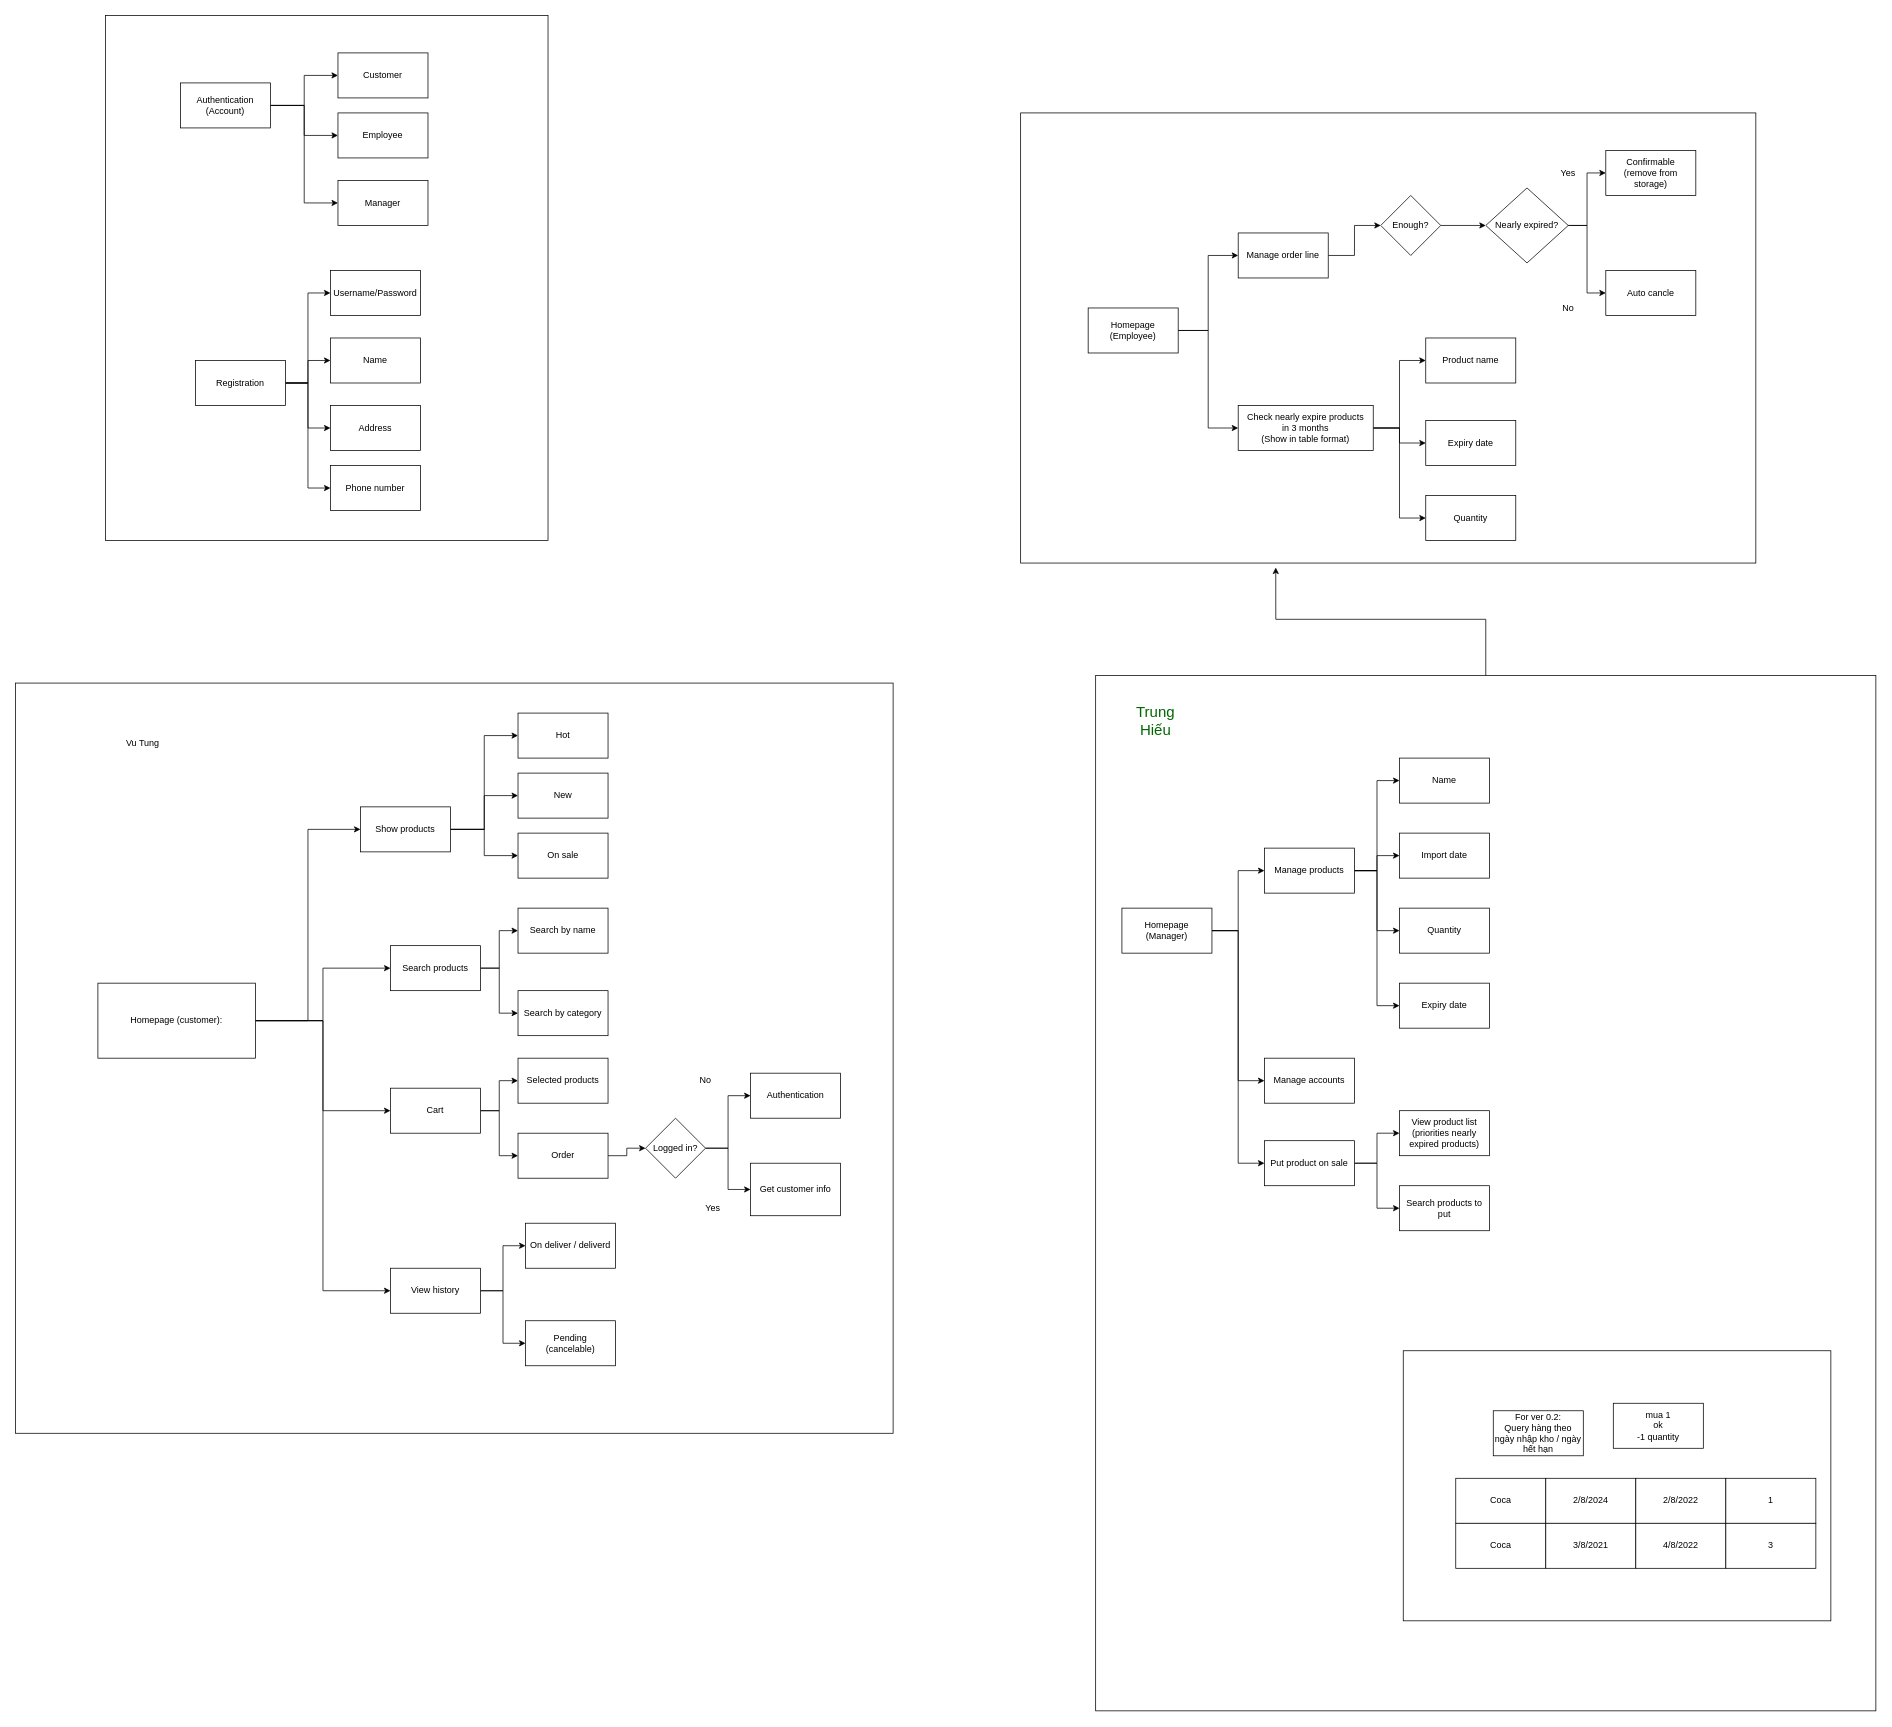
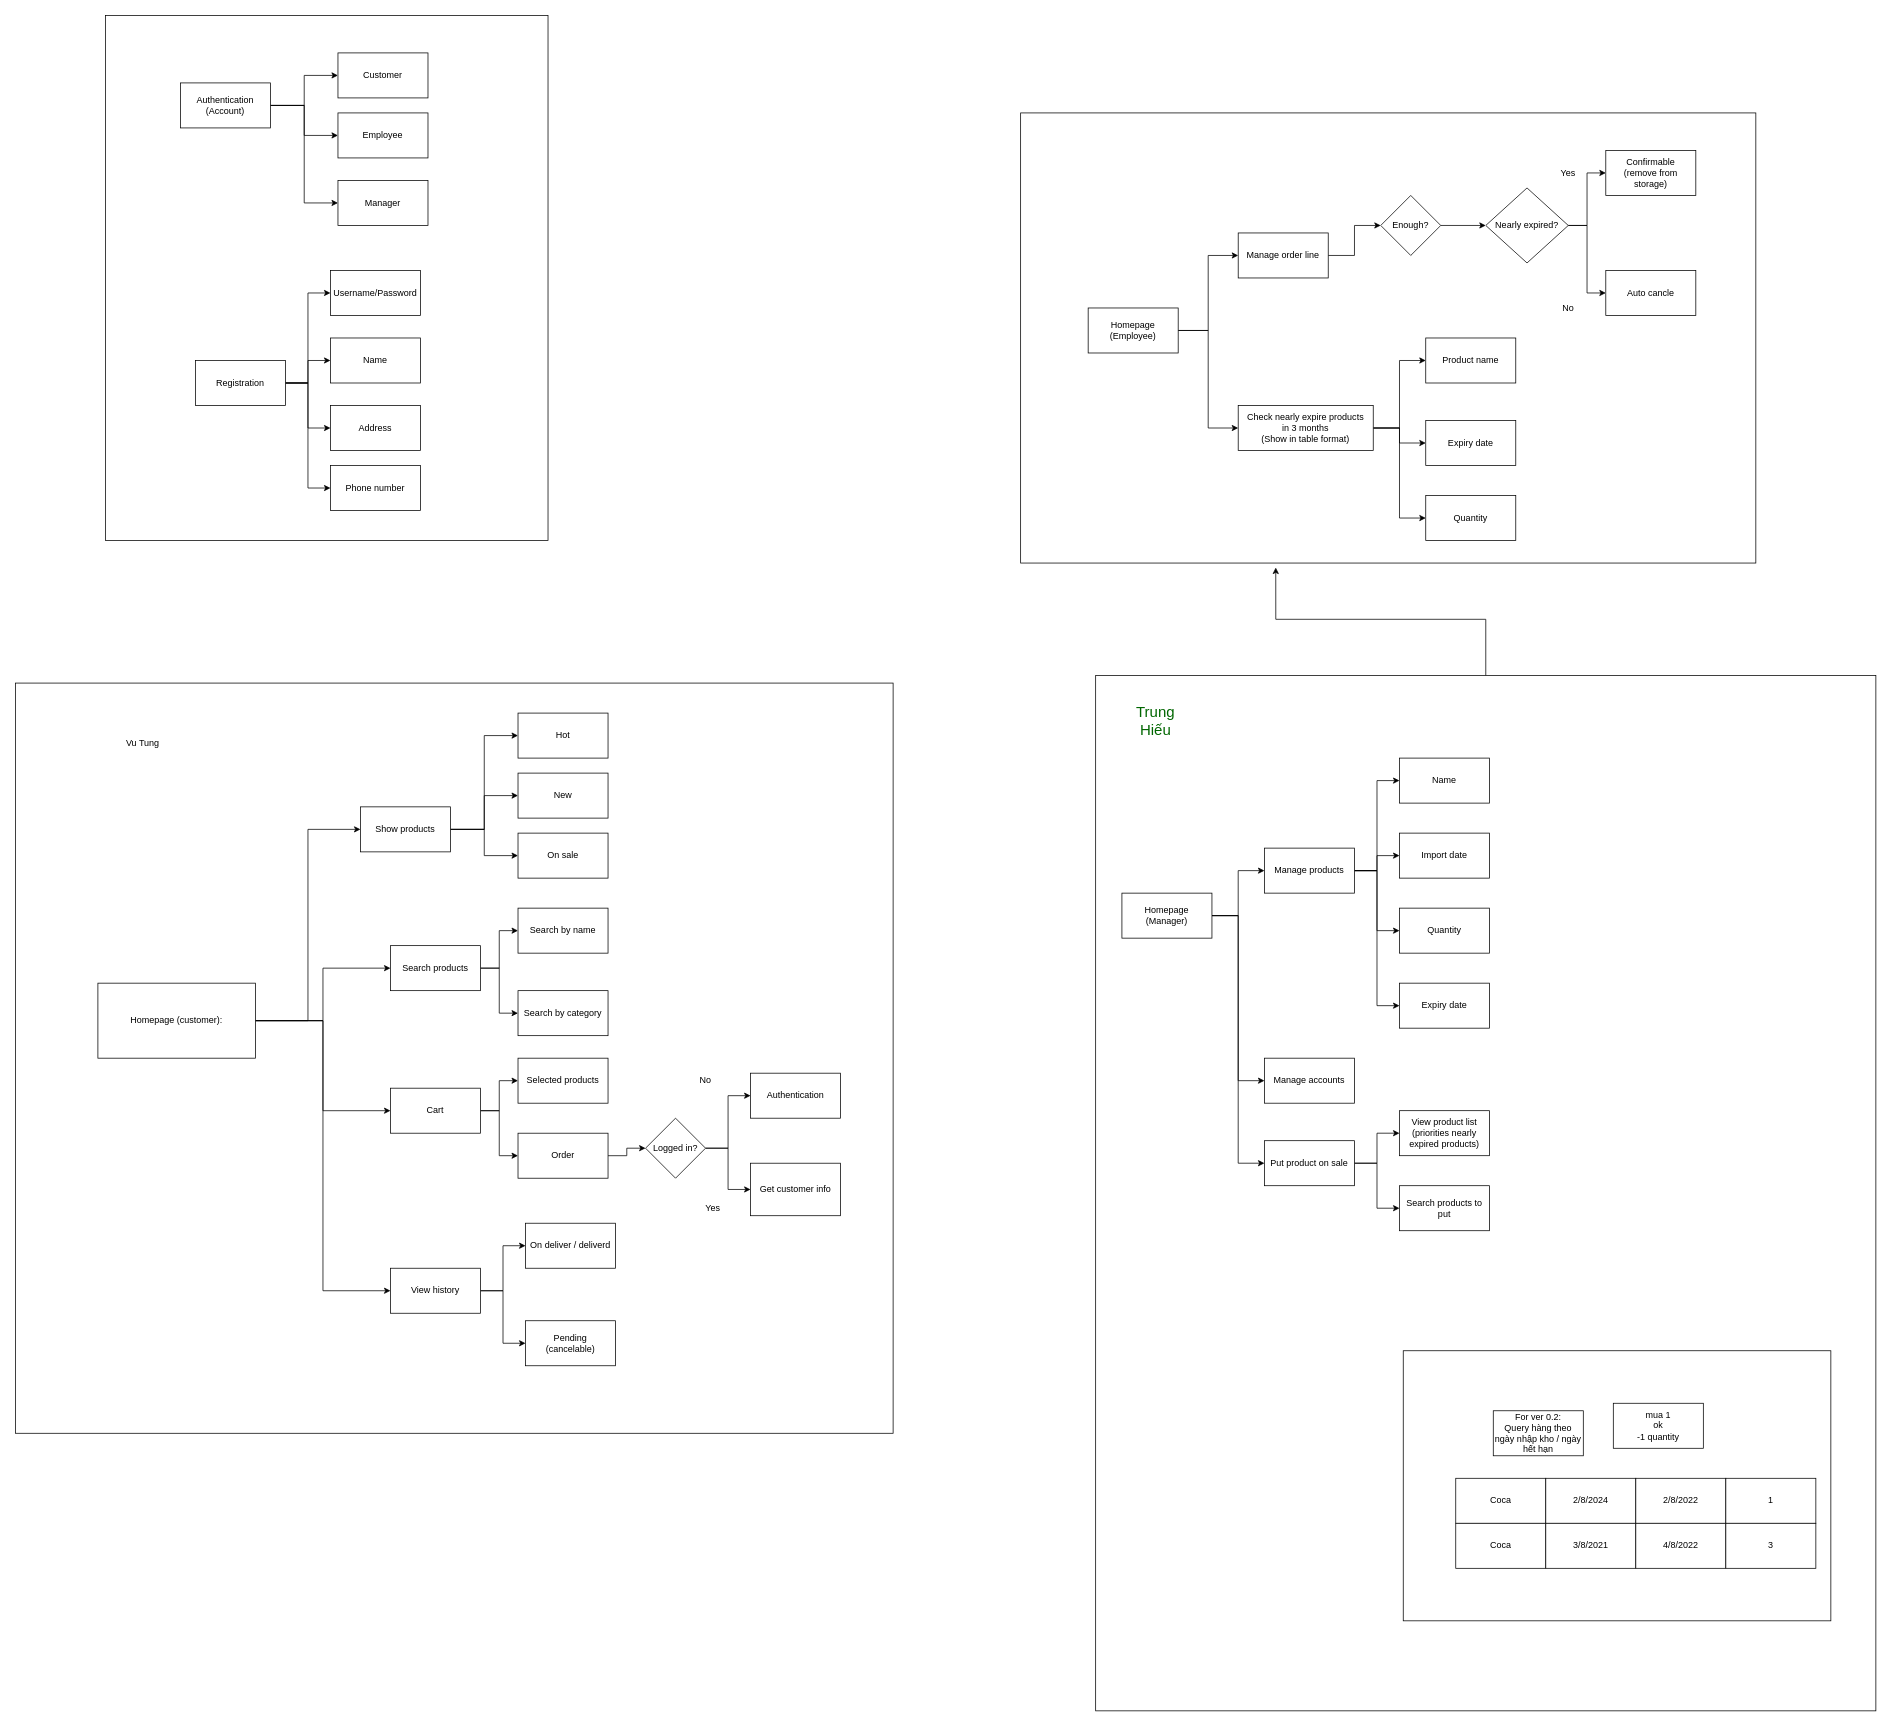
node "Homepage (Manager)": moved (1167, 930) -> (1167, 915)
